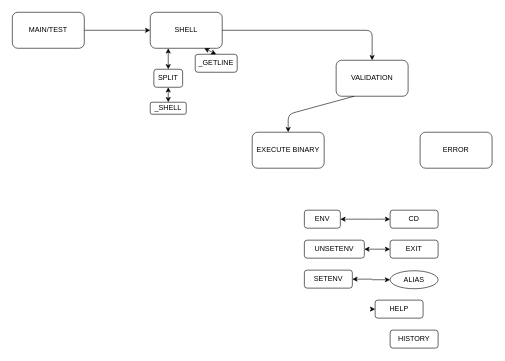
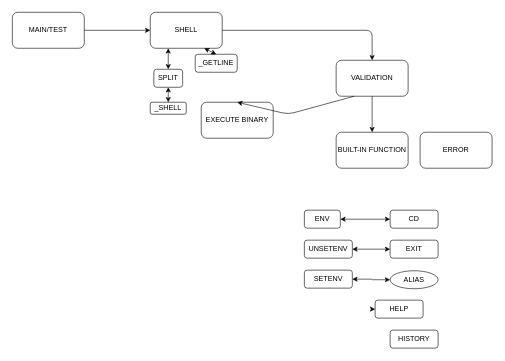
edge "VALIDATION" -> "BUILT-IN FUNCTION": added
node "EXECUTE BINARY": moved (288, 150) -> (237, 120)
node "BUILT-IN FUNCTION": added
node "UNSETENV": size 60x18 -> 48x18
